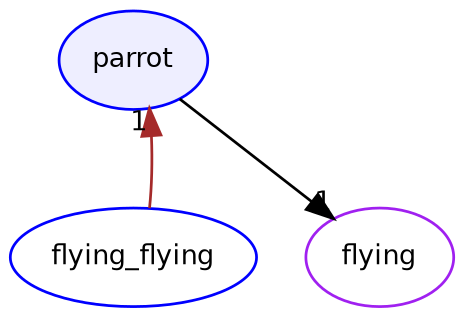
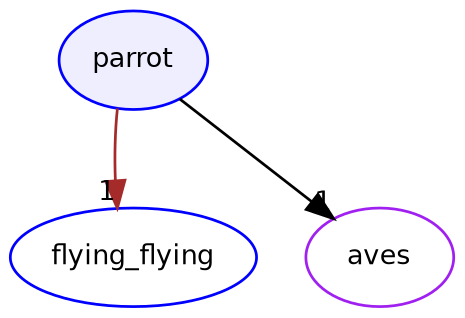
edge "flying_flying" -> "parrot": reversed
node "flying": label "flying" -> "aves"
